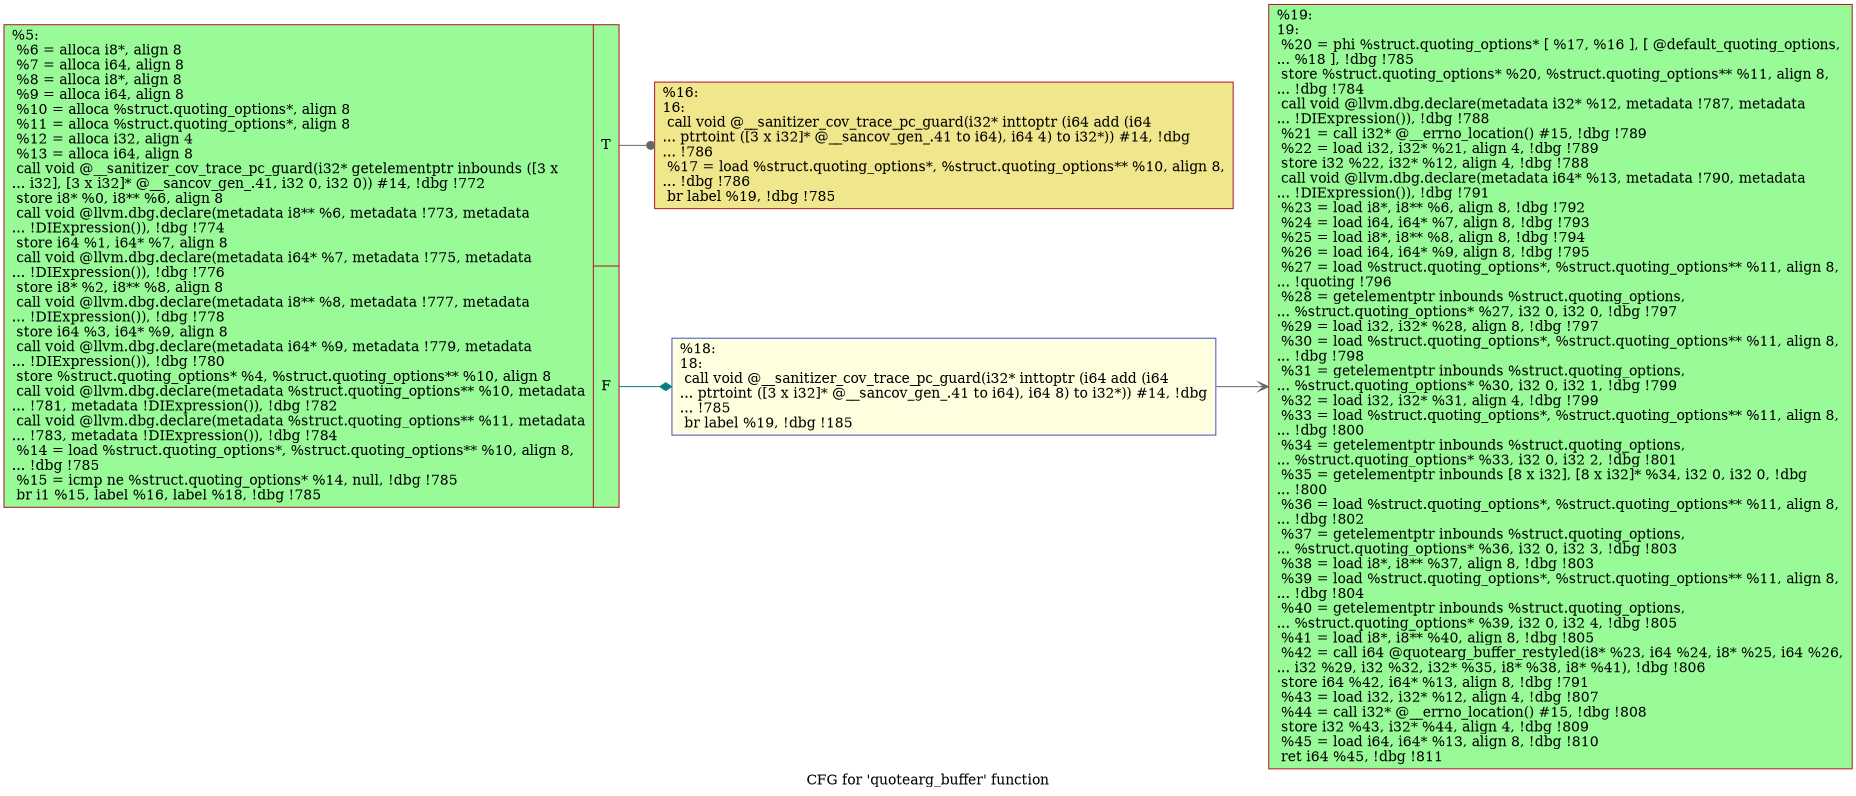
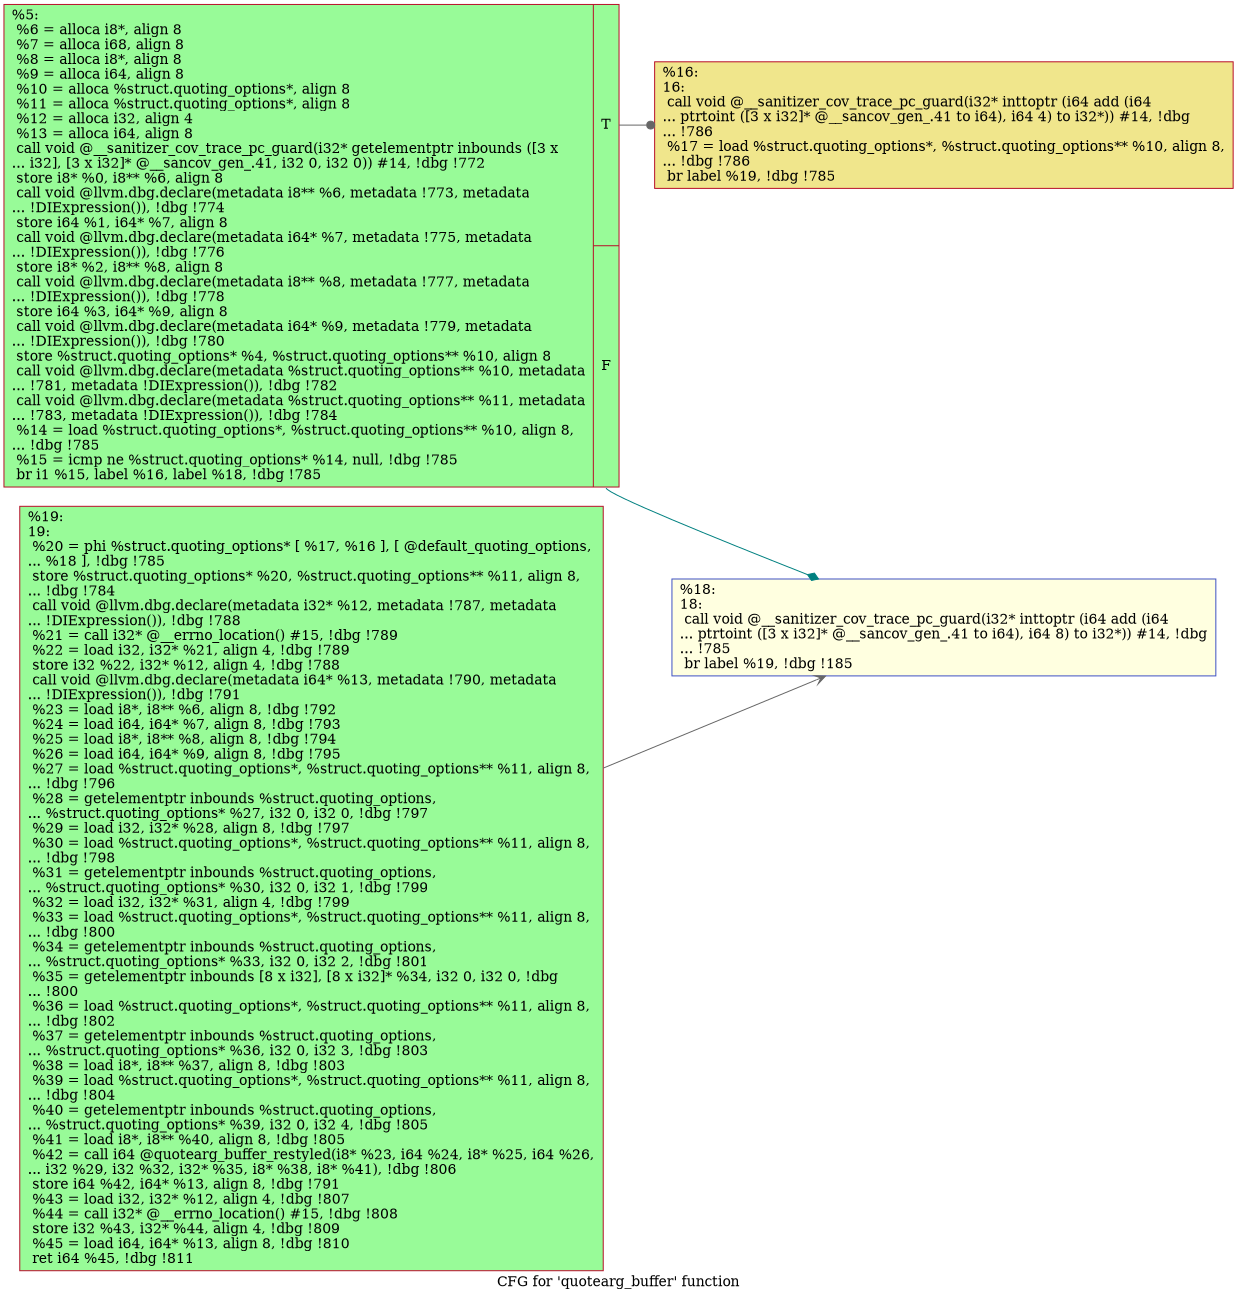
node "%5:": text "%7 = alloca i64, align 8" -> "%7 = alloca i68, align 8"
node "%19:": text "... !quoting !796" -> "... !dbg !796"
edge "%18:" -> "%19:": reversed
